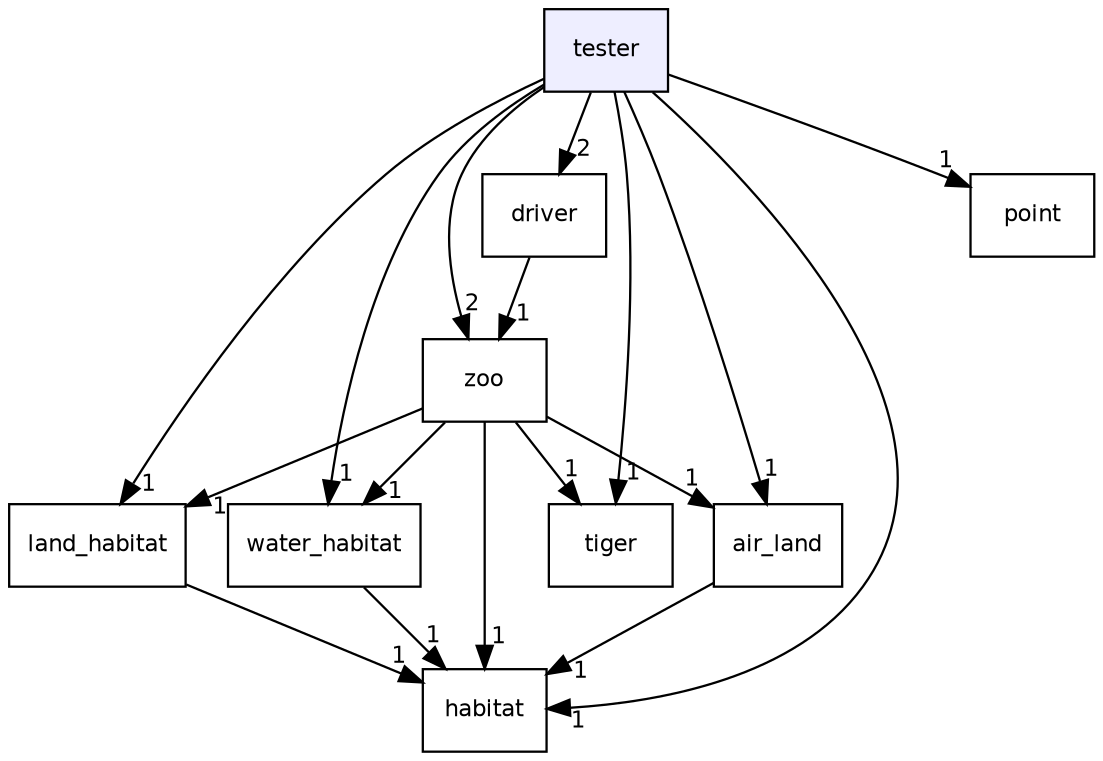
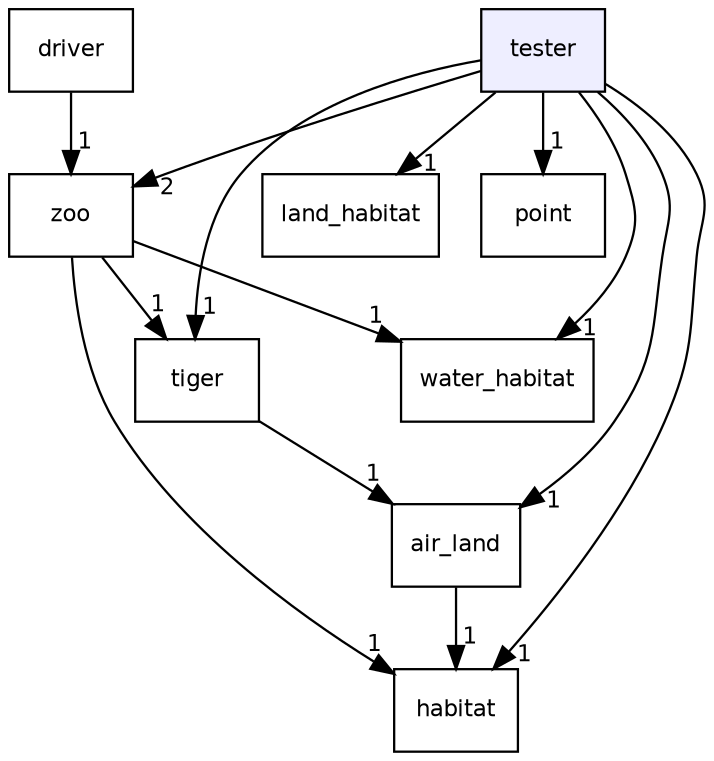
edge "tester" -> "driver": removed
edge "zoo" -> "air_land": now "tiger" -> "air_land"
edge "zoo" -> "land_habitat": removed
edge "water_habitat" -> "habitat": removed
edge "land_habitat" -> "habitat": removed
